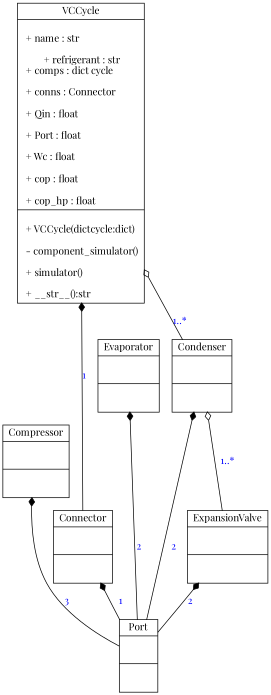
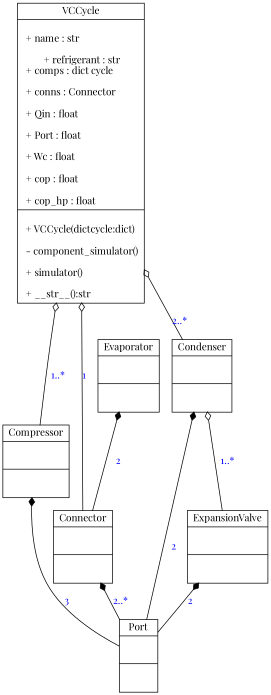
edge "Condenser" -> "VCCycle": label "1..*" -> "2..*"
edge "Compressor" -> "VCCycle": added, label "1..*"
edge "Connector" -> "VCCycle": arrowhead diamond -> odiamond
edge "Port" -> "Evaporator": now "Connector" -> "Evaporator"
edge "Port" -> "Connector": label "1" -> "2..*"
